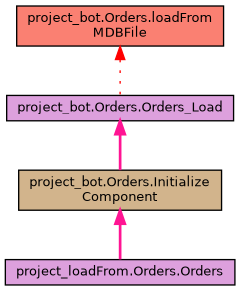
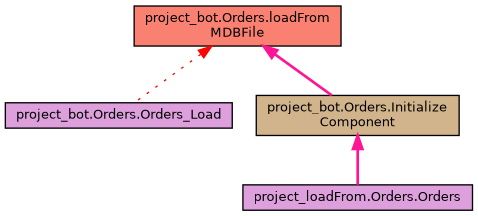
edge "project_bot.Orders.Initialize Component" -> "project_bot.Orders.Orders_Load": now "project_bot.Orders.Initialize Component" -> "project_bot.Orders.loadFrom MDBFile"
